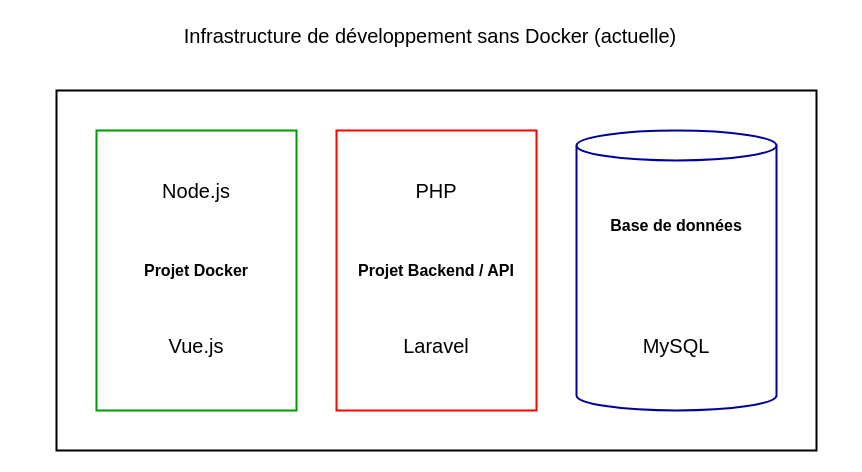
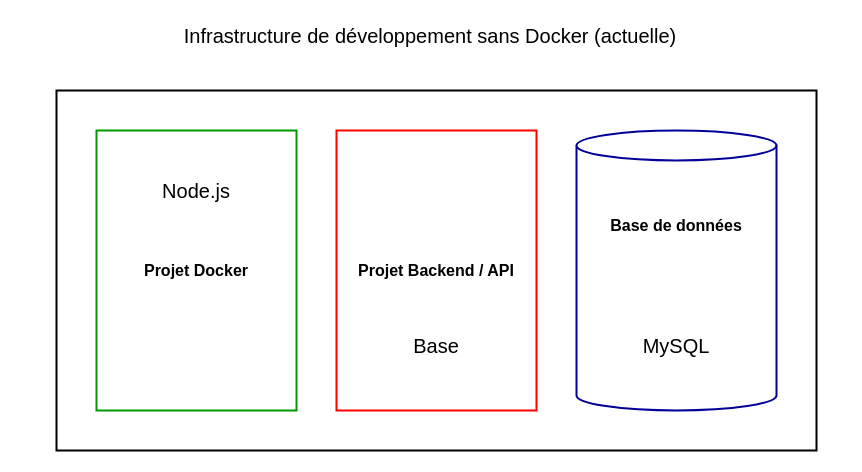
node "PHP": removed
node "Vue.js": removed
node "Laravel": label "Laravel" -> "Base"
